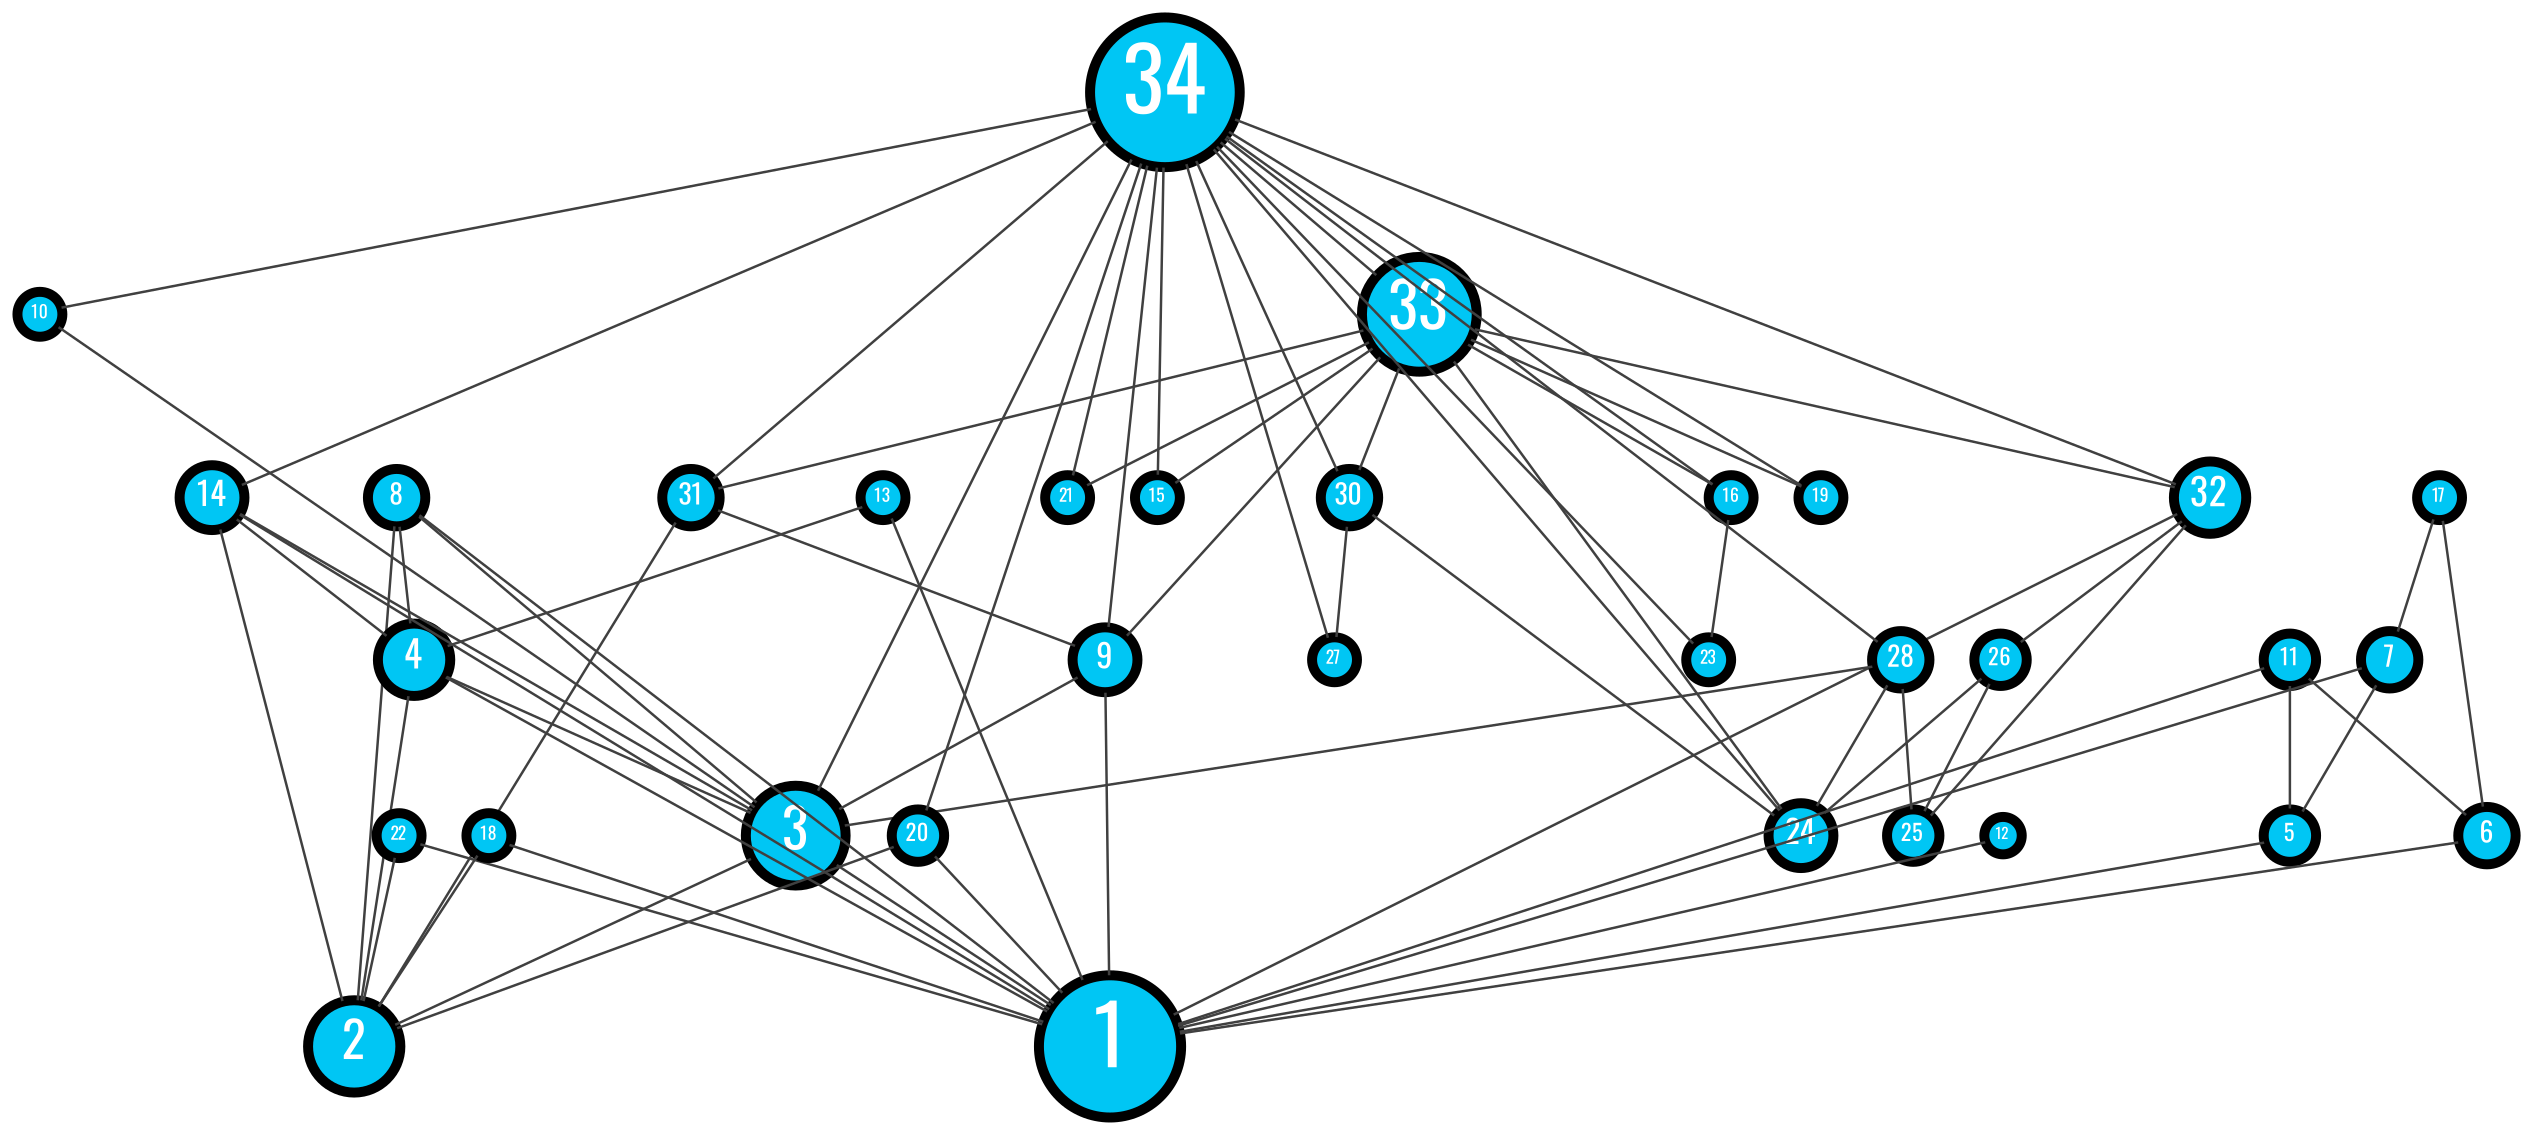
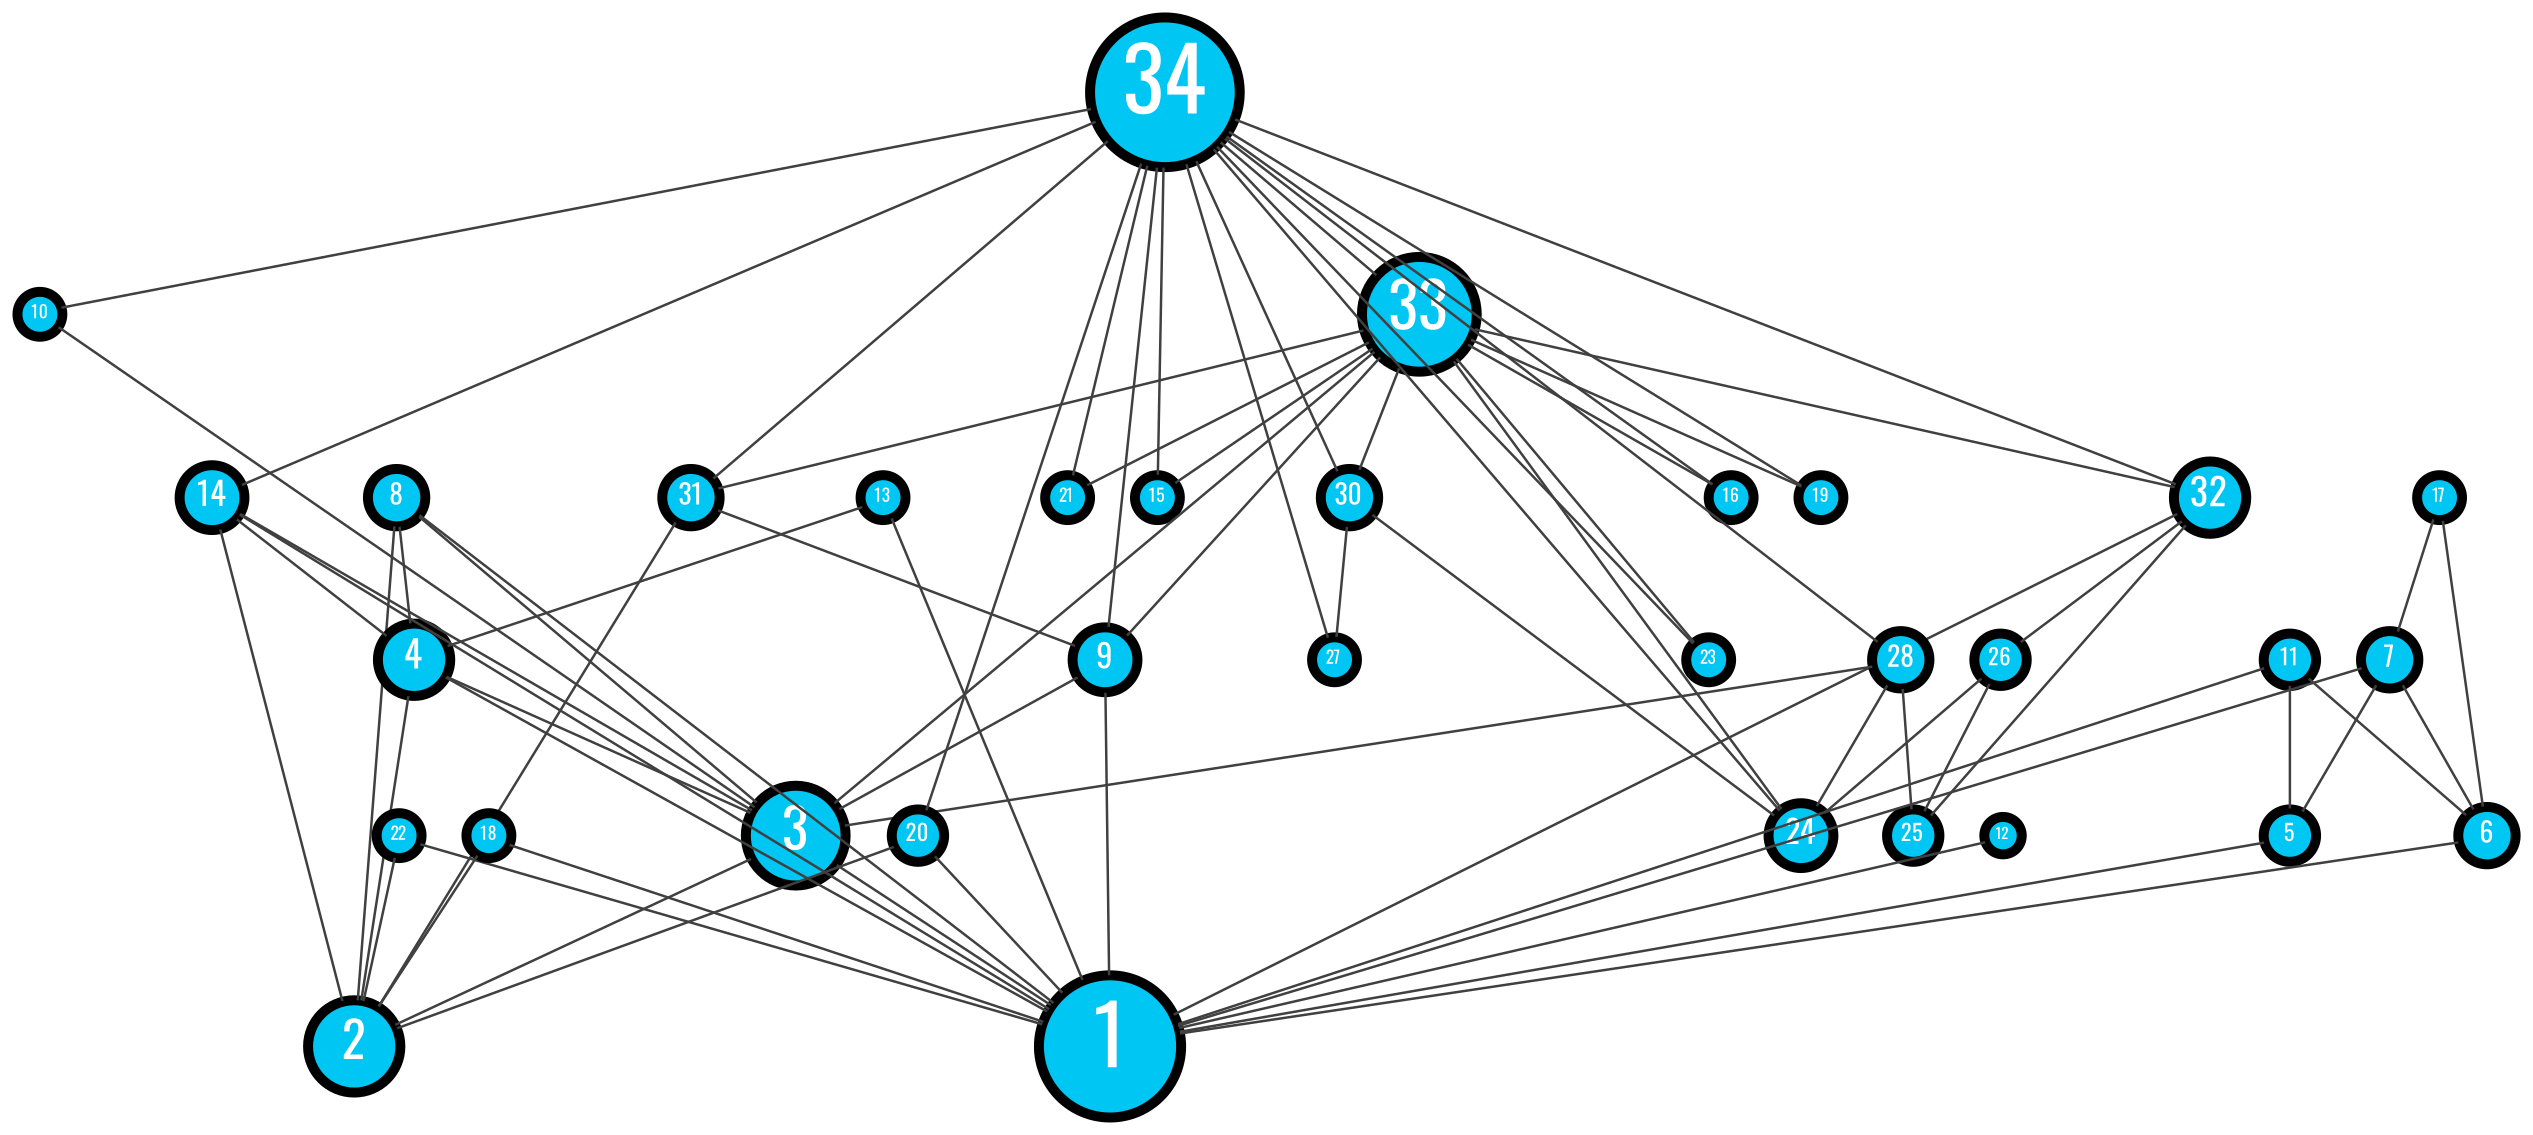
edge "34" -- "3": now "33" -- "3"
edge "16" -- "23": now "33" -- "23"
edge "7" -- "6": added
